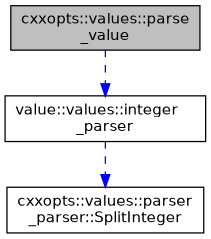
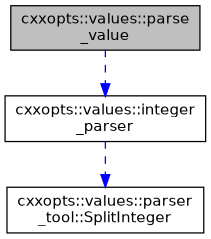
node "value::values::integer _parser": label "value::values::integer _parser" -> "cxxopts::values::integer _parser"
node "cxxopts::values::parser _parser::SplitInteger": label "cxxopts::values::parser _parser::SplitInteger" -> "cxxopts::values::parser _tool::SplitInteger"
